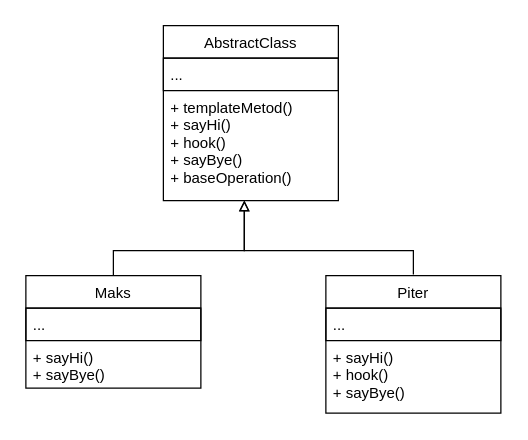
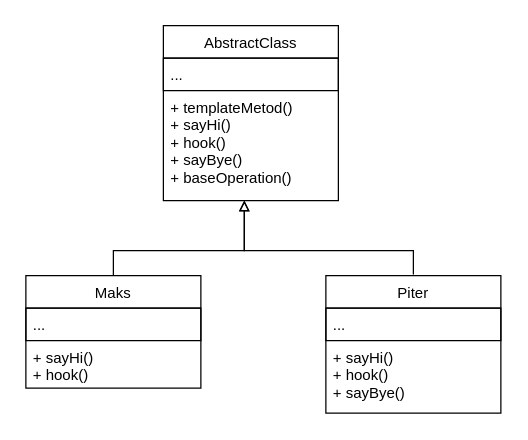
node "+ sayHi() + sayBye()": label "+ sayHi() + sayBye()" -> "+ sayHi() + hook()"
